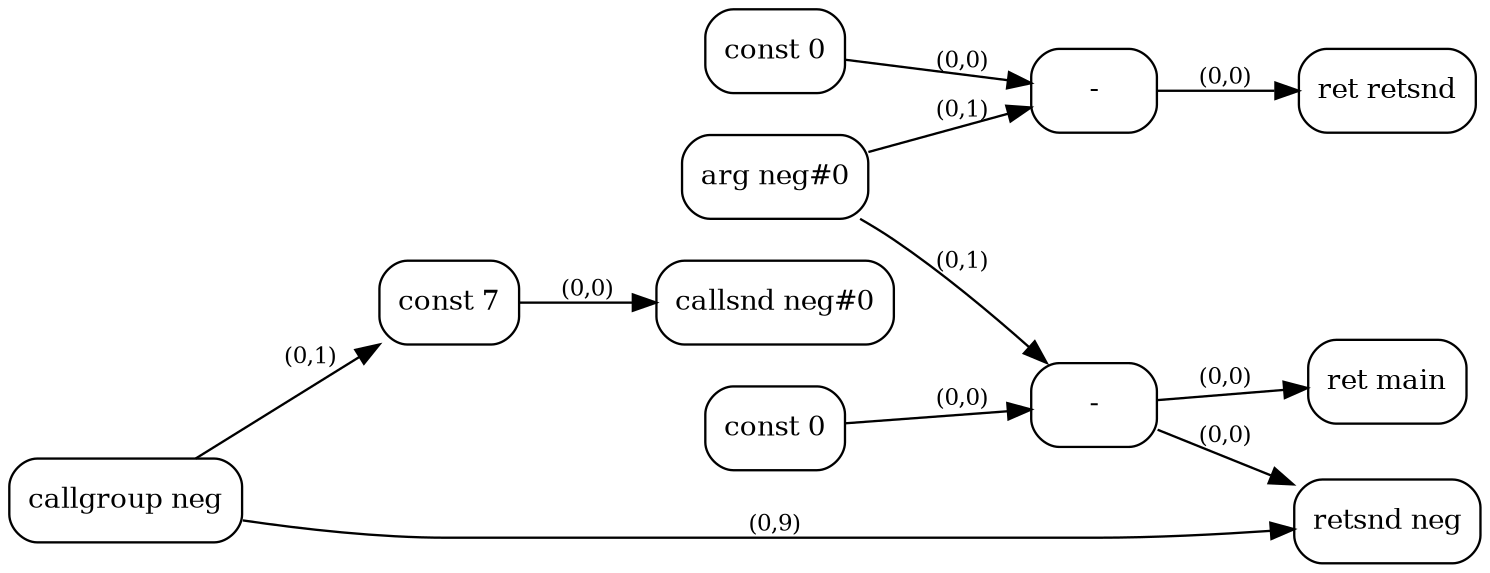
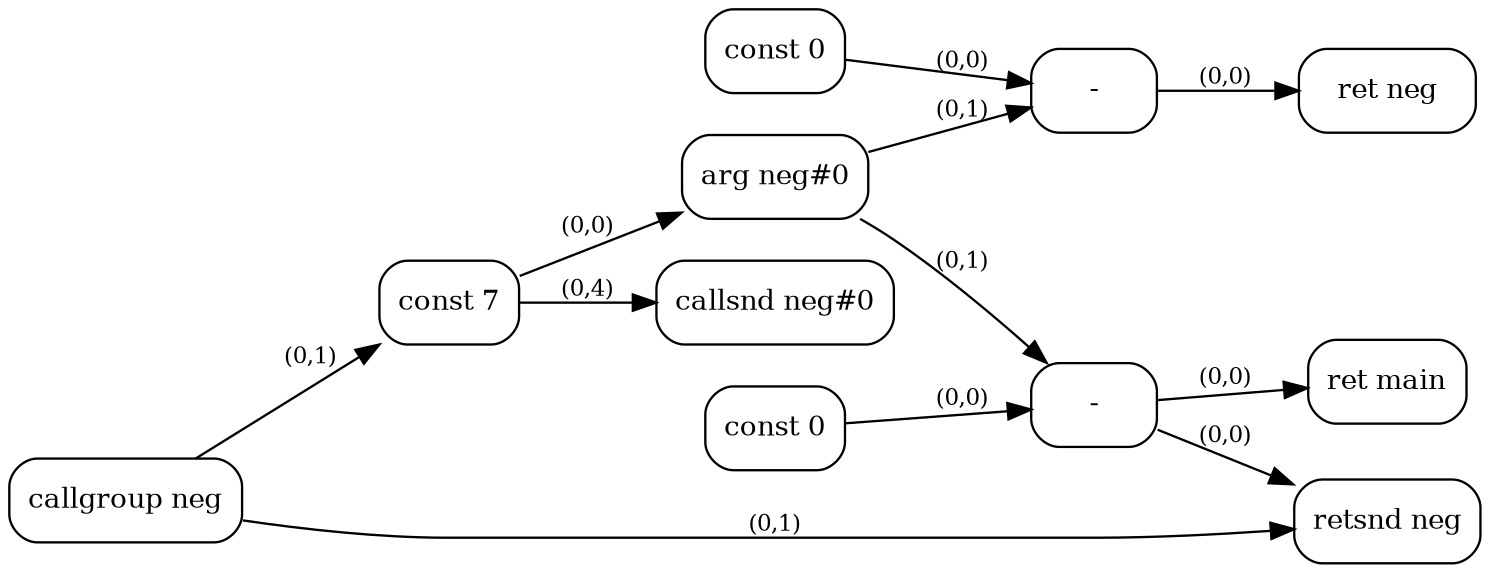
node "ret retsnd": label "ret retsnd" -> "ret neg"
edge "const 7" -> "arg neg#0": added, label "(0,0)"
edge "const 7" -> "callsnd neg#0": label "(0,0)" -> "(0,4)"
edge "callgroup neg" -> "retsnd neg": label "(0,9)" -> "(0,1)"
